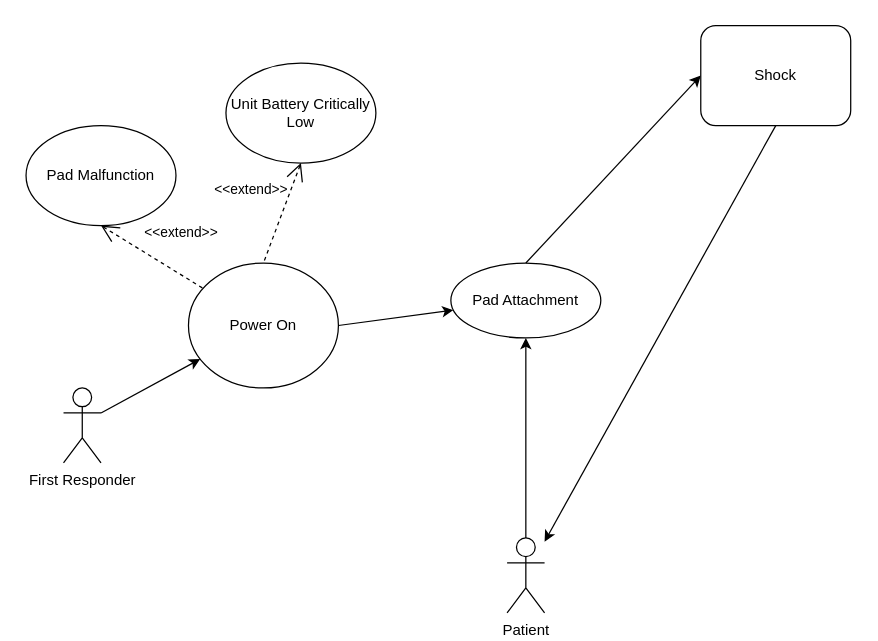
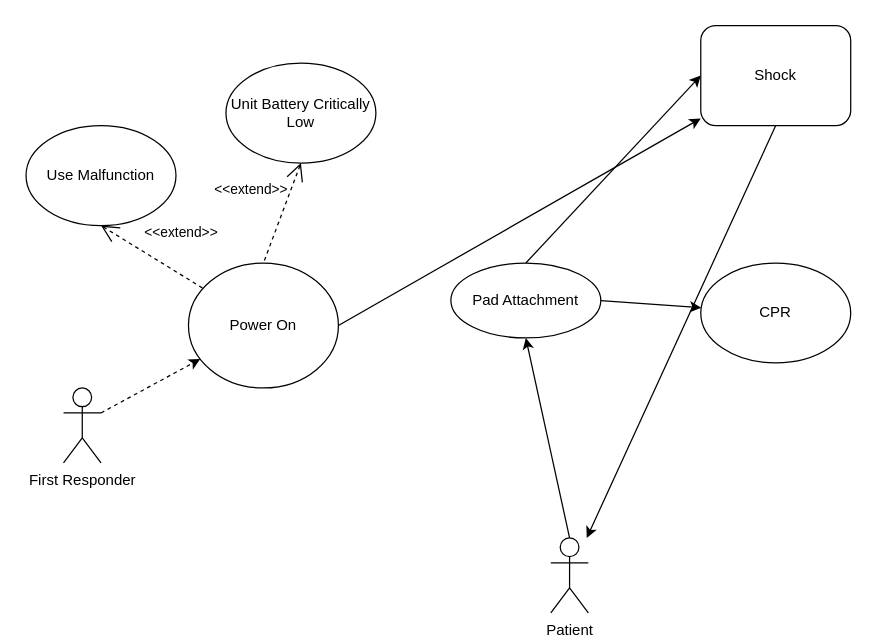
node "Pad Malfunction": label "Pad Malfunction" -> "Use Malfunction"
edge "Pad Attachment" -> "CPR": added
node "CPR": added
edge "Power On" -> "Pad Attachment": now "Power On" -> "Shock"
edge "First Responder" -> "Power On": style solid -> dashed
node "Patient": moved (526, 576) -> (569, 576)
